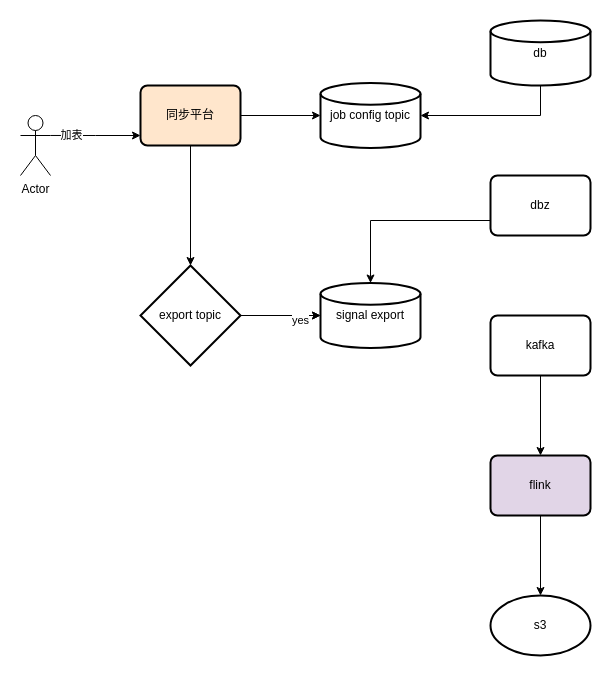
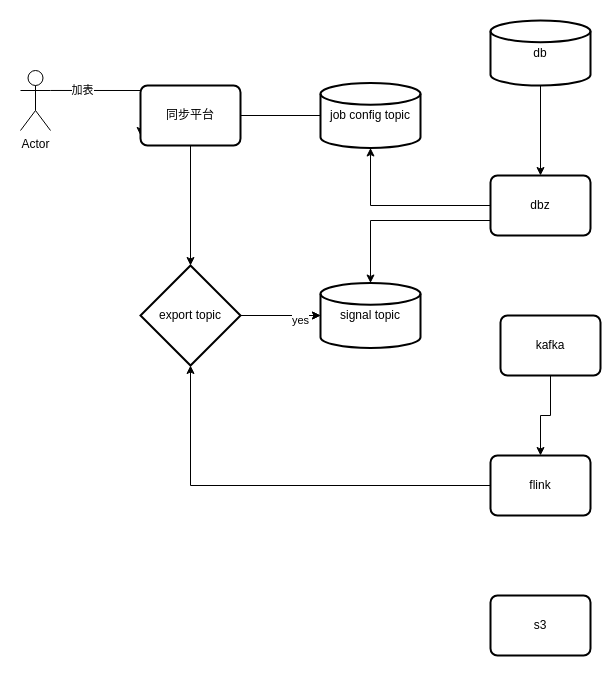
node "同步平台": fillcolor #ffe6cc -> #ffffff
edge "同步平台" -> "job config topic": arrowhead classic -> none
edge "db" -> "job config topic": now "db" -> "dbz"
node "Actor": moved (36, 146) -> (36, 101)
edge "dbz" -> "job config topic": added
node "signal export": label "signal export" -> "signal topic"
node "kafka": moved (541, 346) -> (551, 346)
node "flink": fillcolor #e1d5e7 -> #ffffff
edge "flink" -> "s3": now "flink" -> "export topic"
node "s3": shape ellipse -> rounded rectangle
